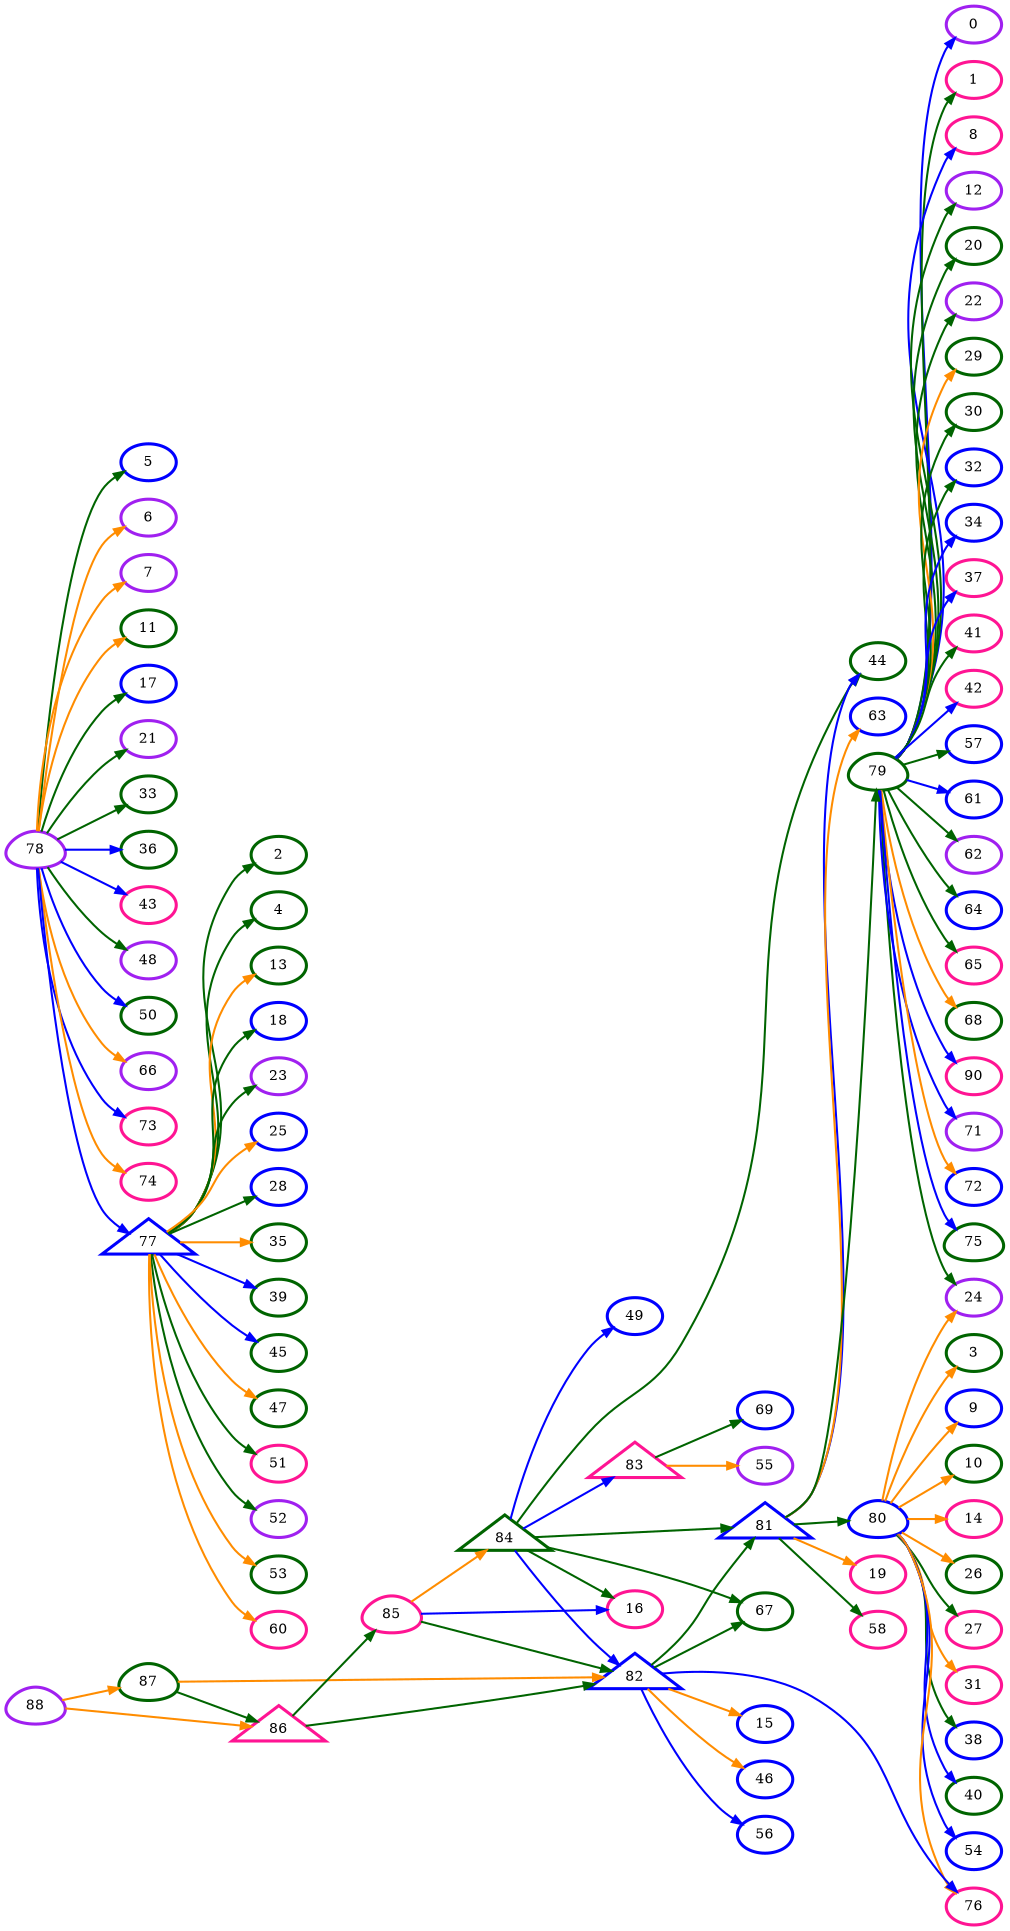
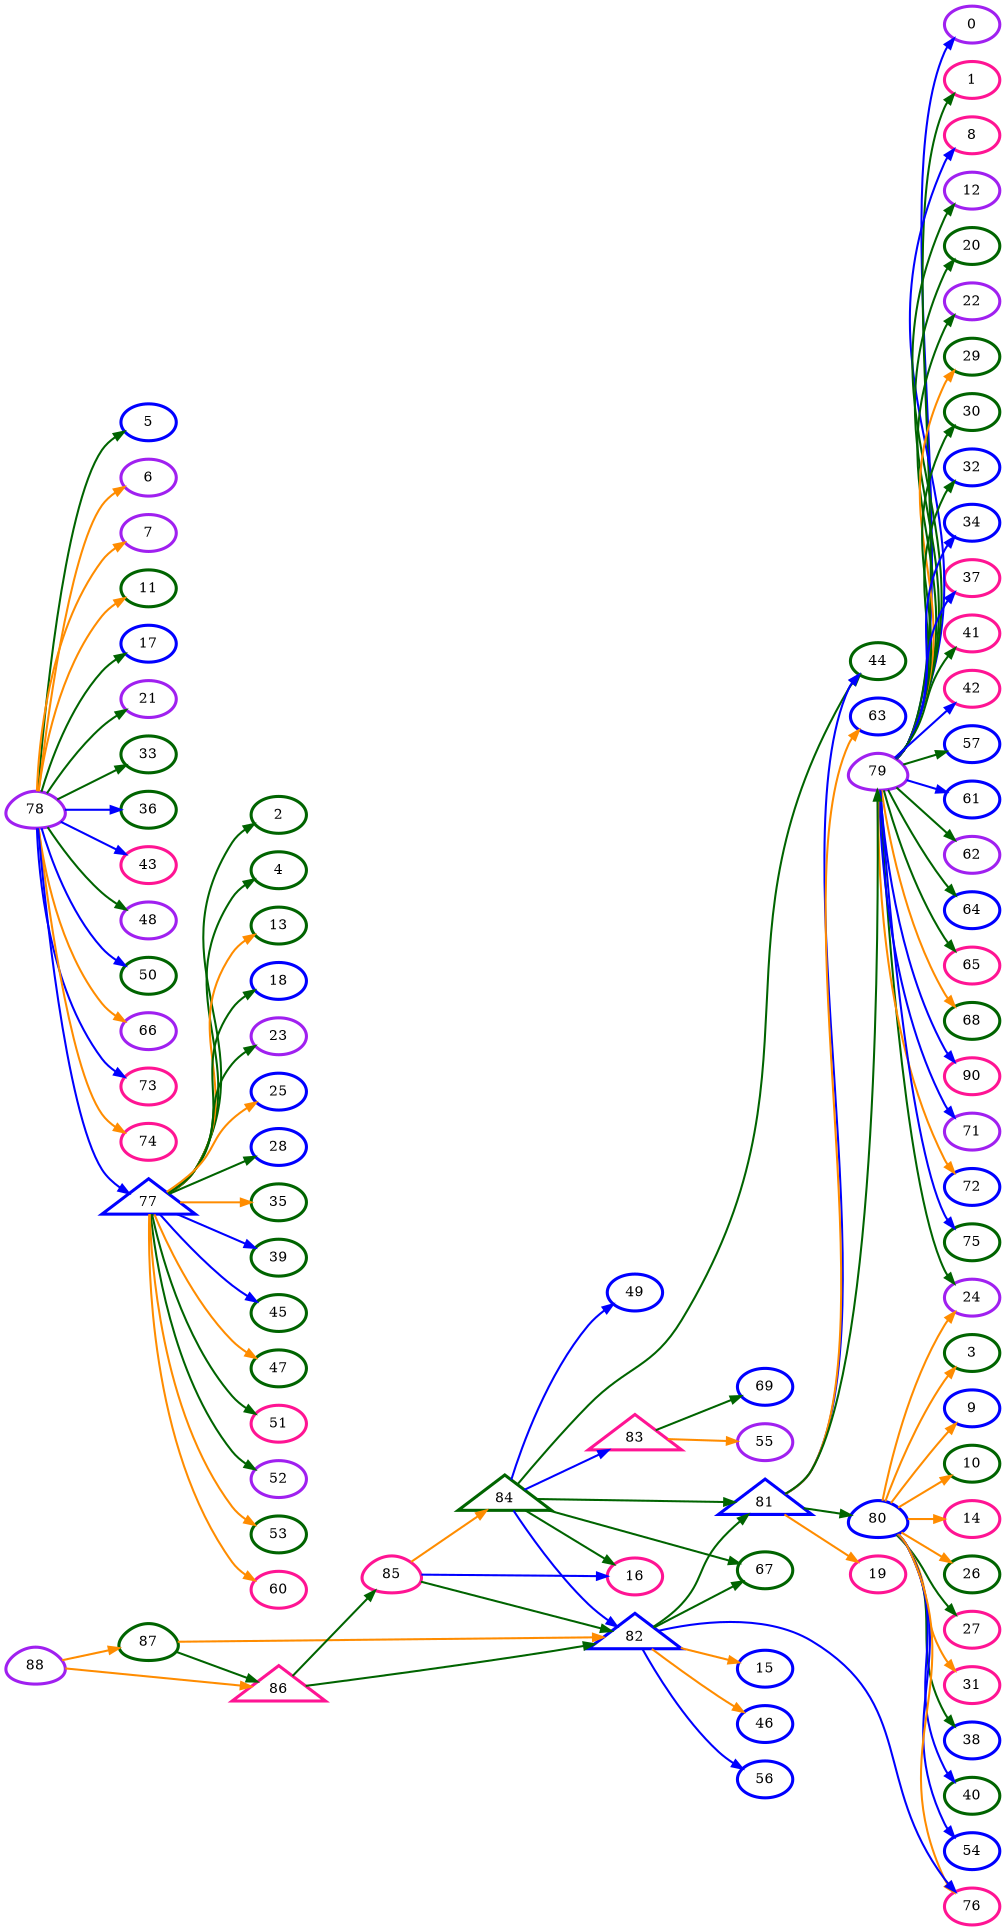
node "79": color darkgreen -> purple
node "75": shape egg -> ellipse
node "58": removed
